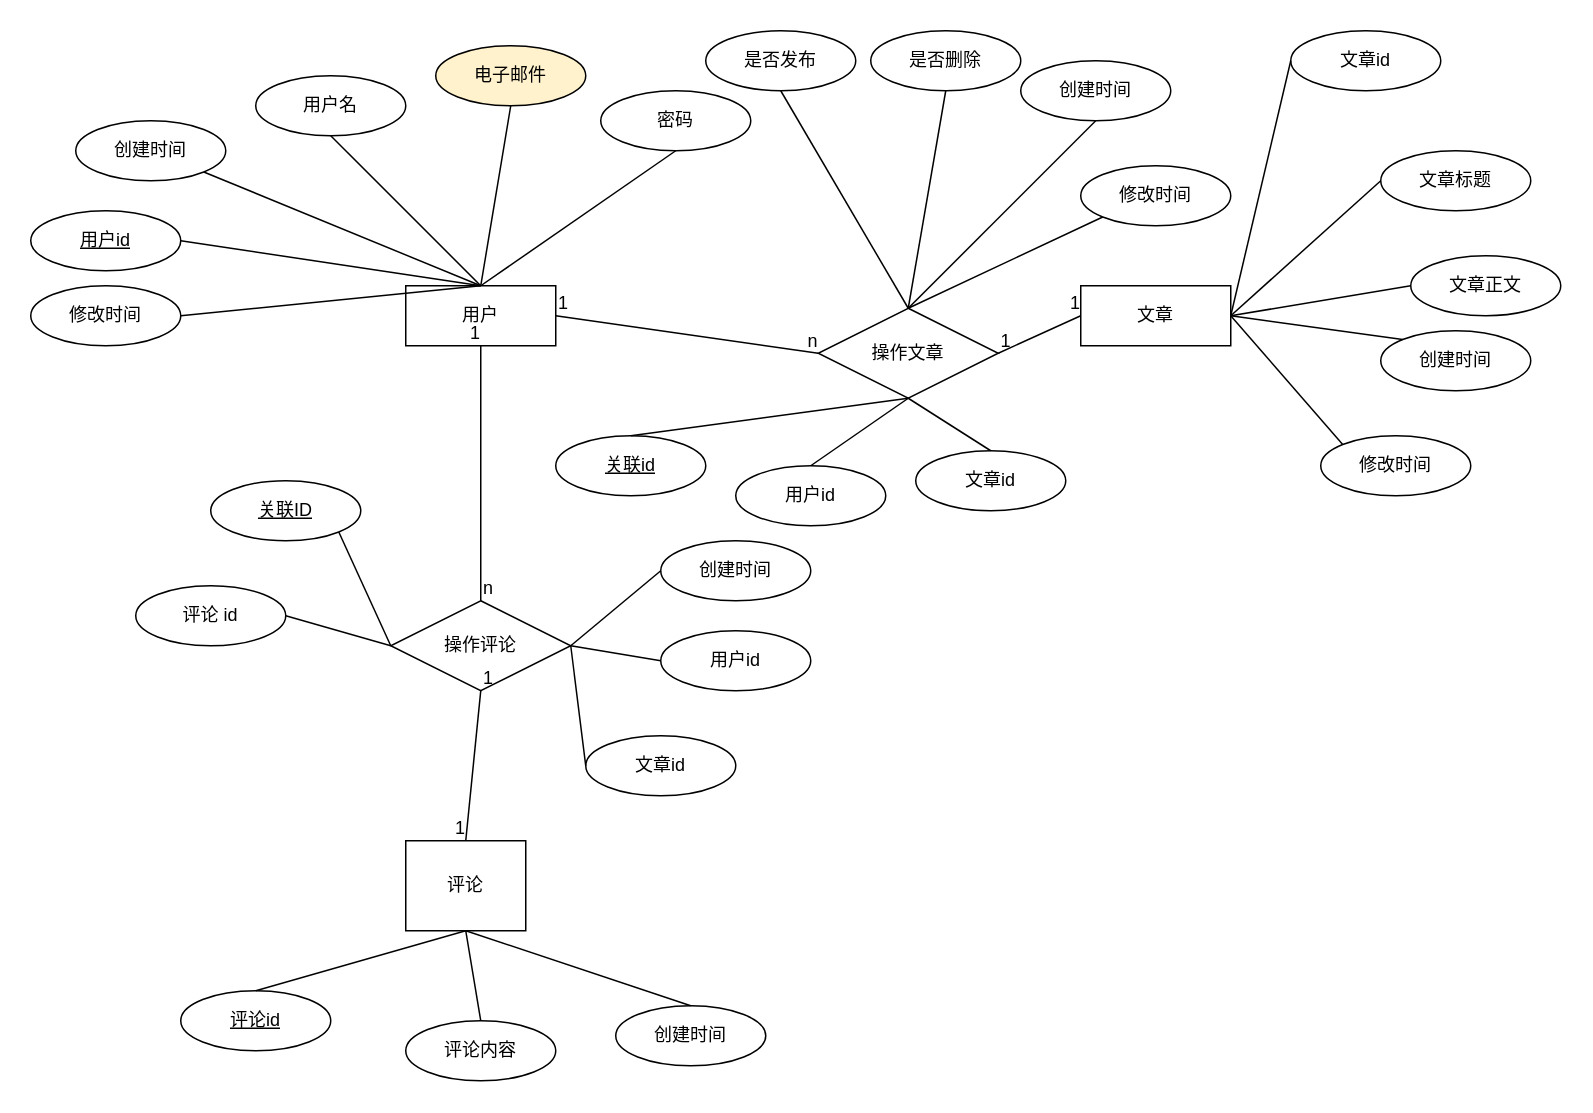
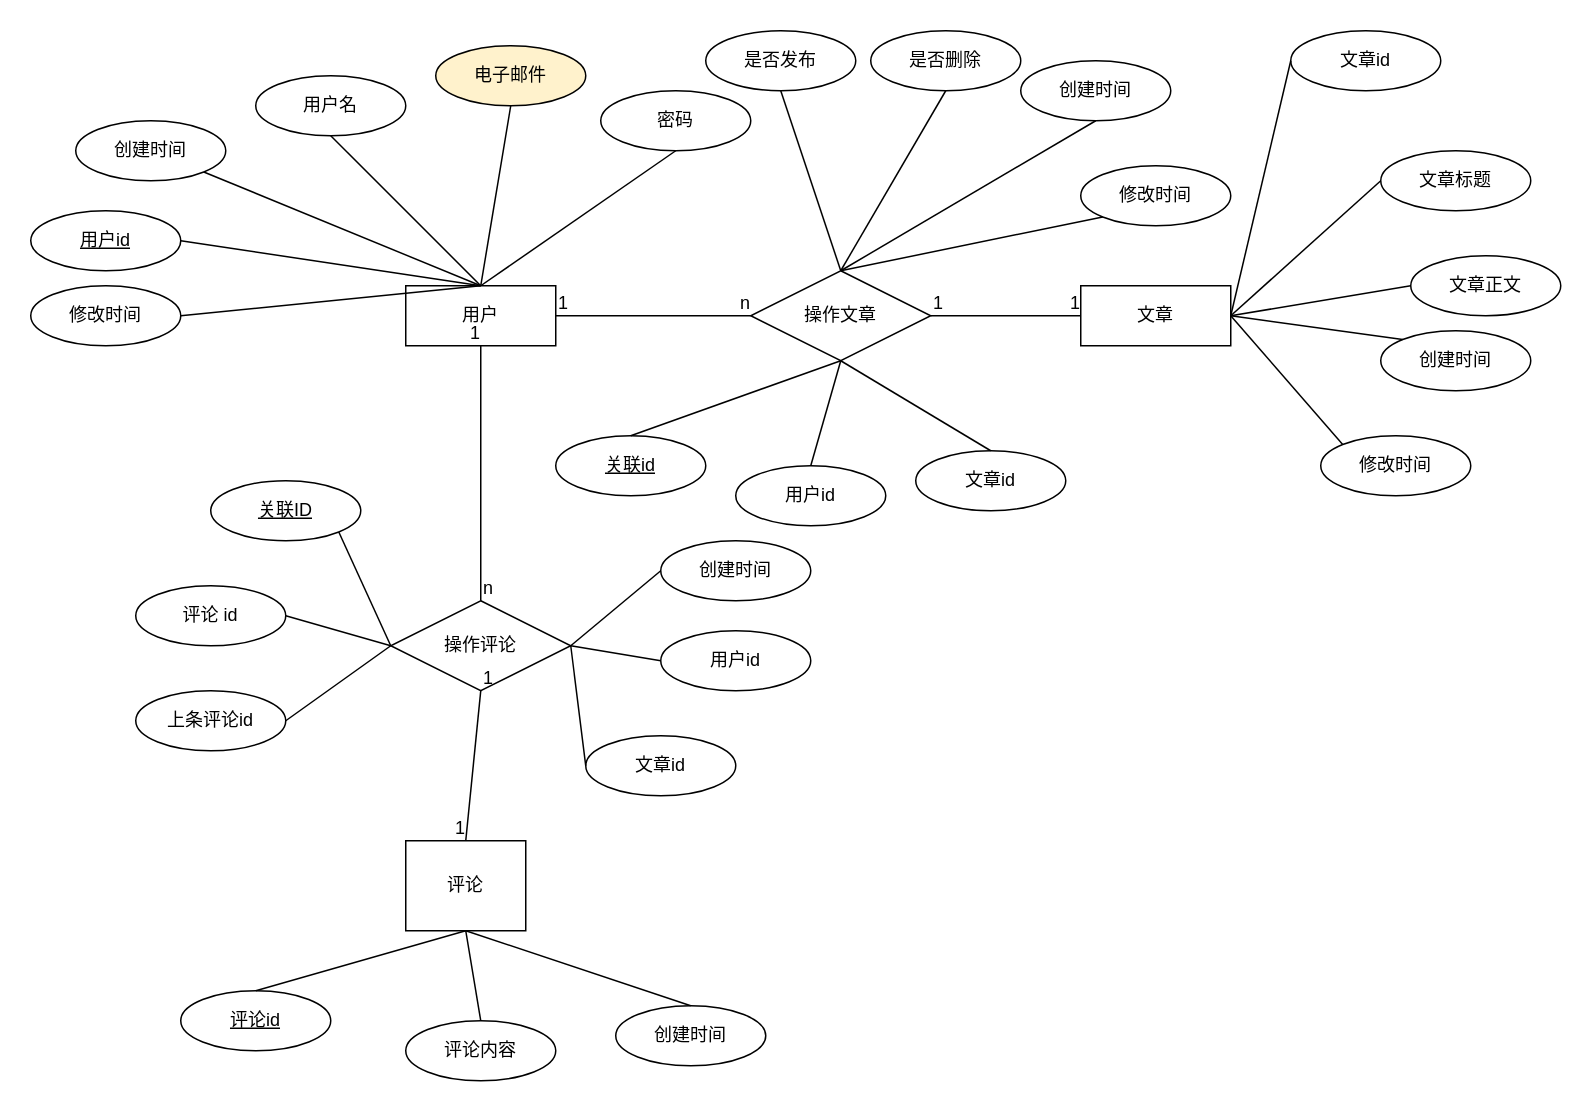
node "操作文章": moved (908, 353) -> (841, 316)
edge "操作评论" -- "上条评论id": added
node "上条评论id": added
